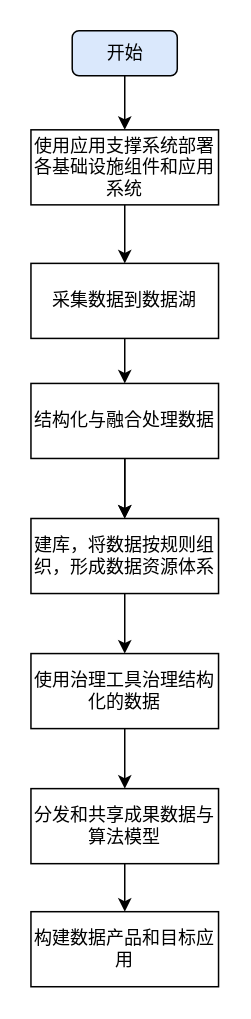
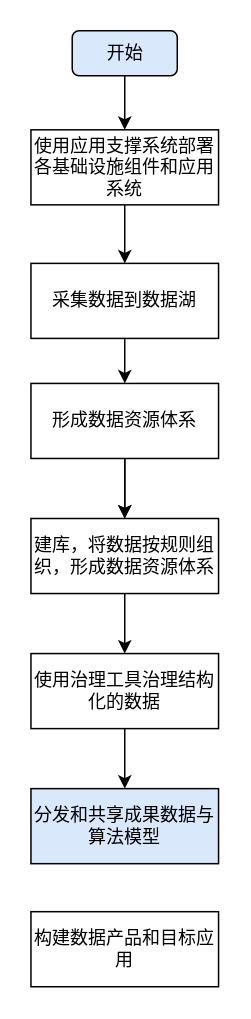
node "结构化与融合处理数据": label "结构化与融合处理数据" -> "形成数据资源体系"
node "分发和共享成果数据与算法模型": fillcolor #ffffff -> #dae8fc
edge "分发和共享成果数据与算法模型" -> "构建数据产品和目标应用": removed
